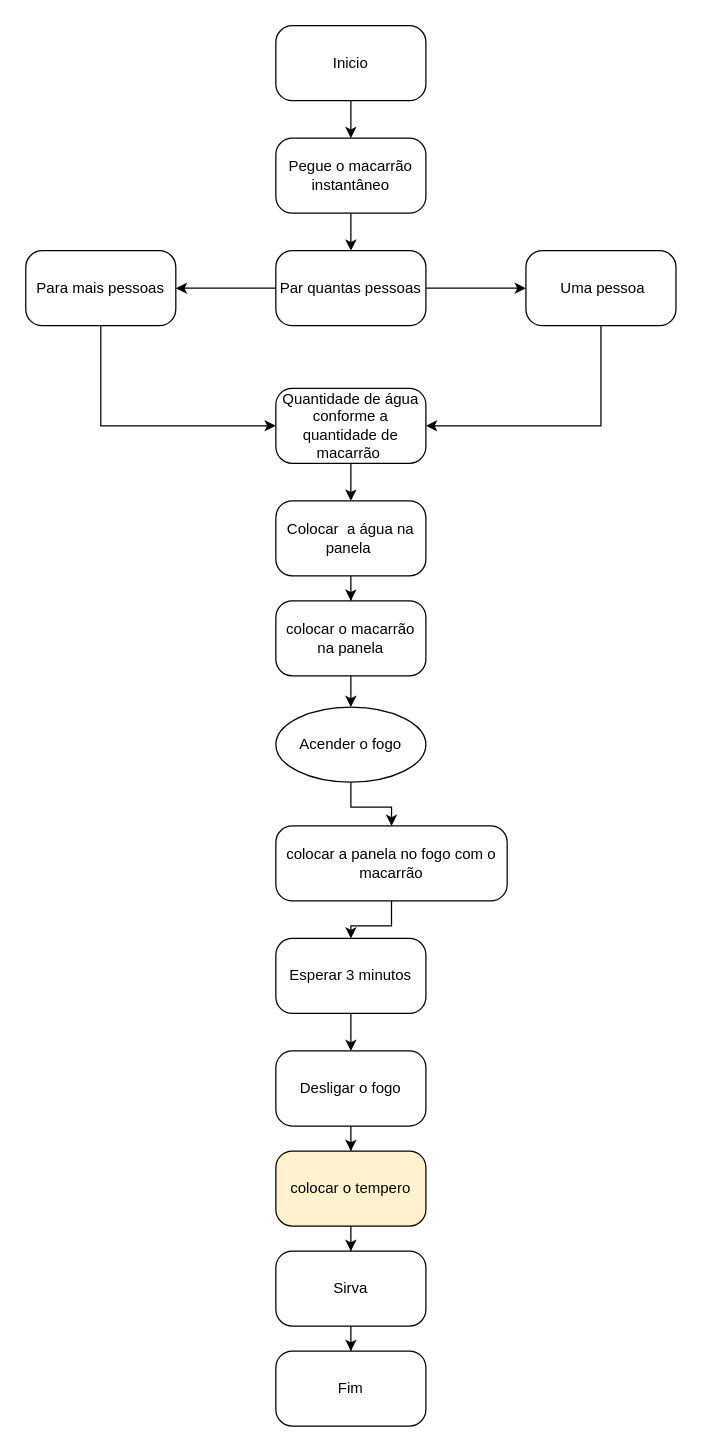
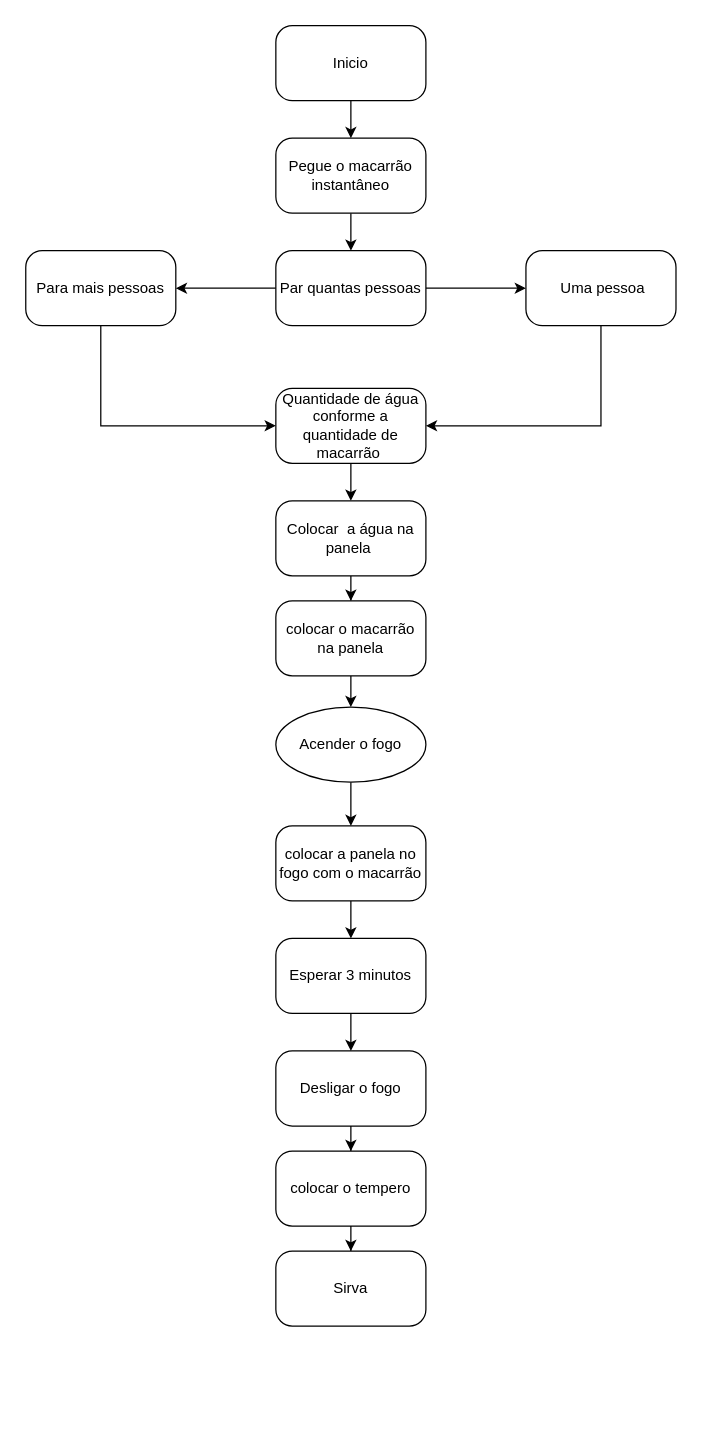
node "colocar a panela no fogo com o macarrão": size 231x75 -> 150x75
node "colocar o tempero": fillcolor #fff2cc -> #ffffff
edge "Sirva" -> "Fim": removed
node "Fim": removed
